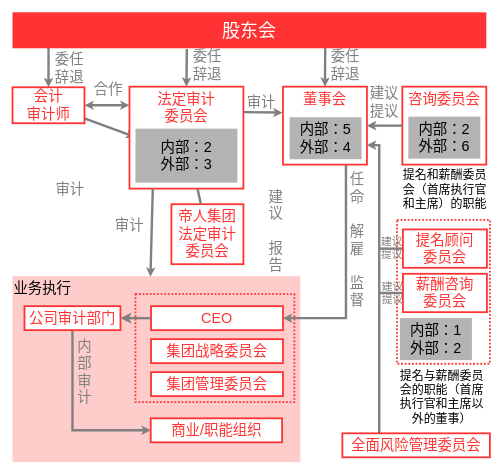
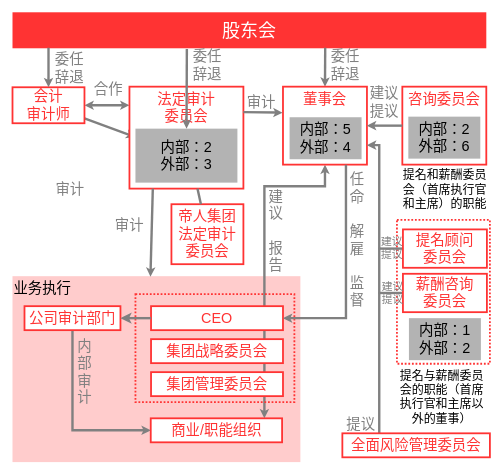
edge "股东会" -> "法定审计 委员会": now "股东会" -> "内部：2 外部：3"
edge "董事会" -- "商业/职能组织": added
node "内部：1 外部：2": moved (436, 339) -> (445, 339)
node "提议": added
